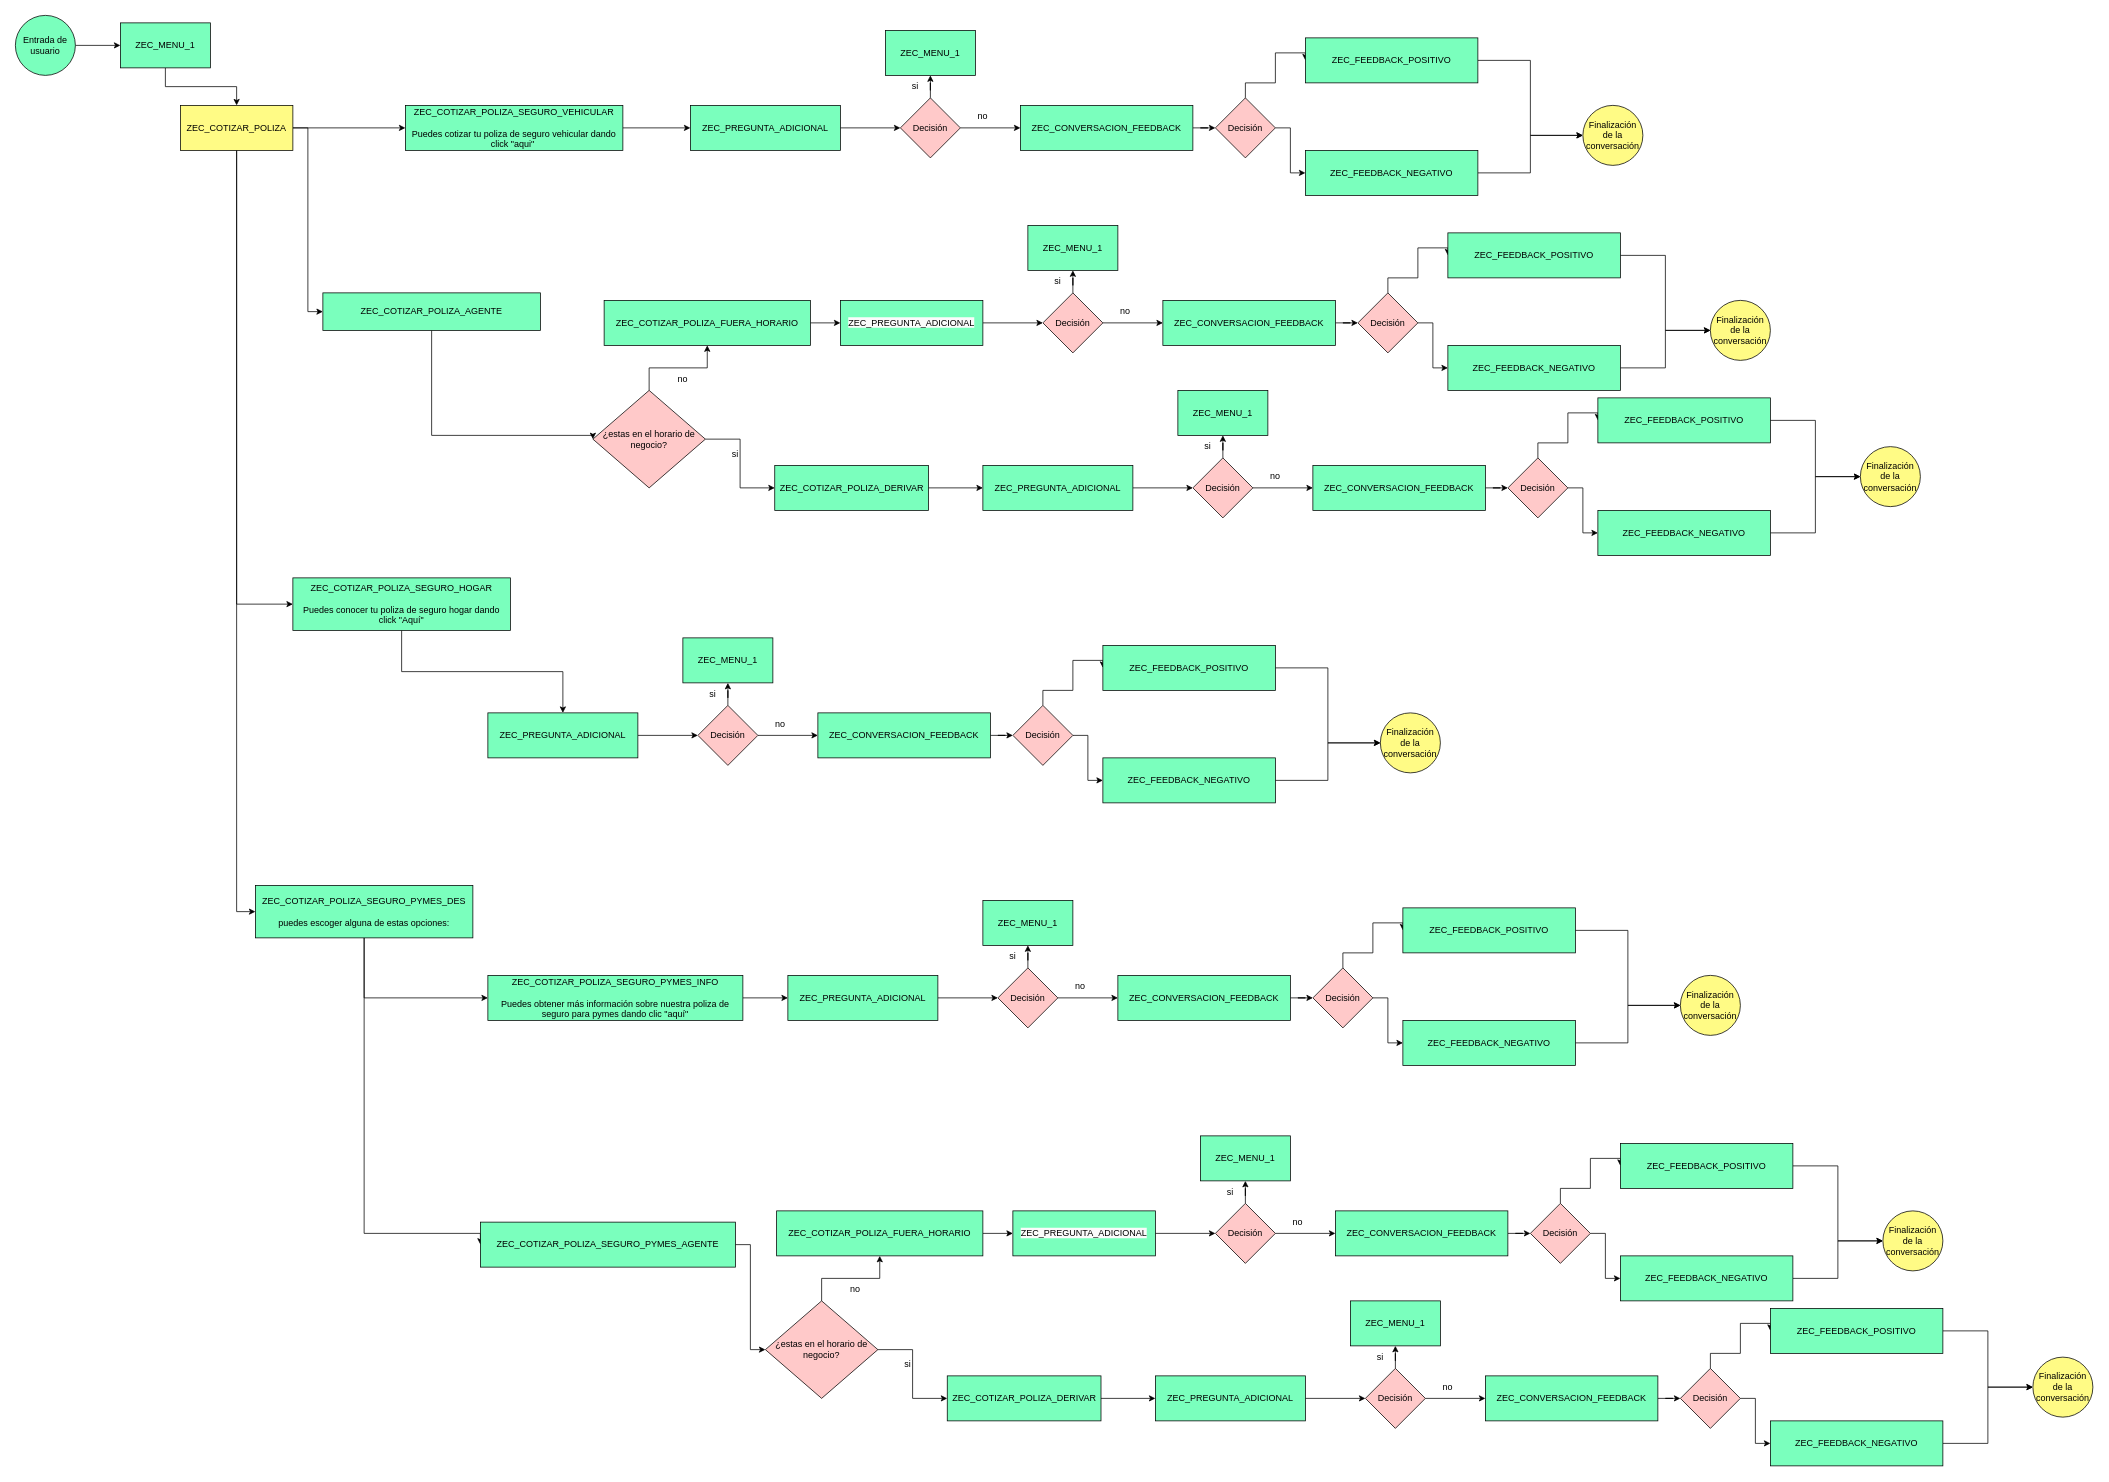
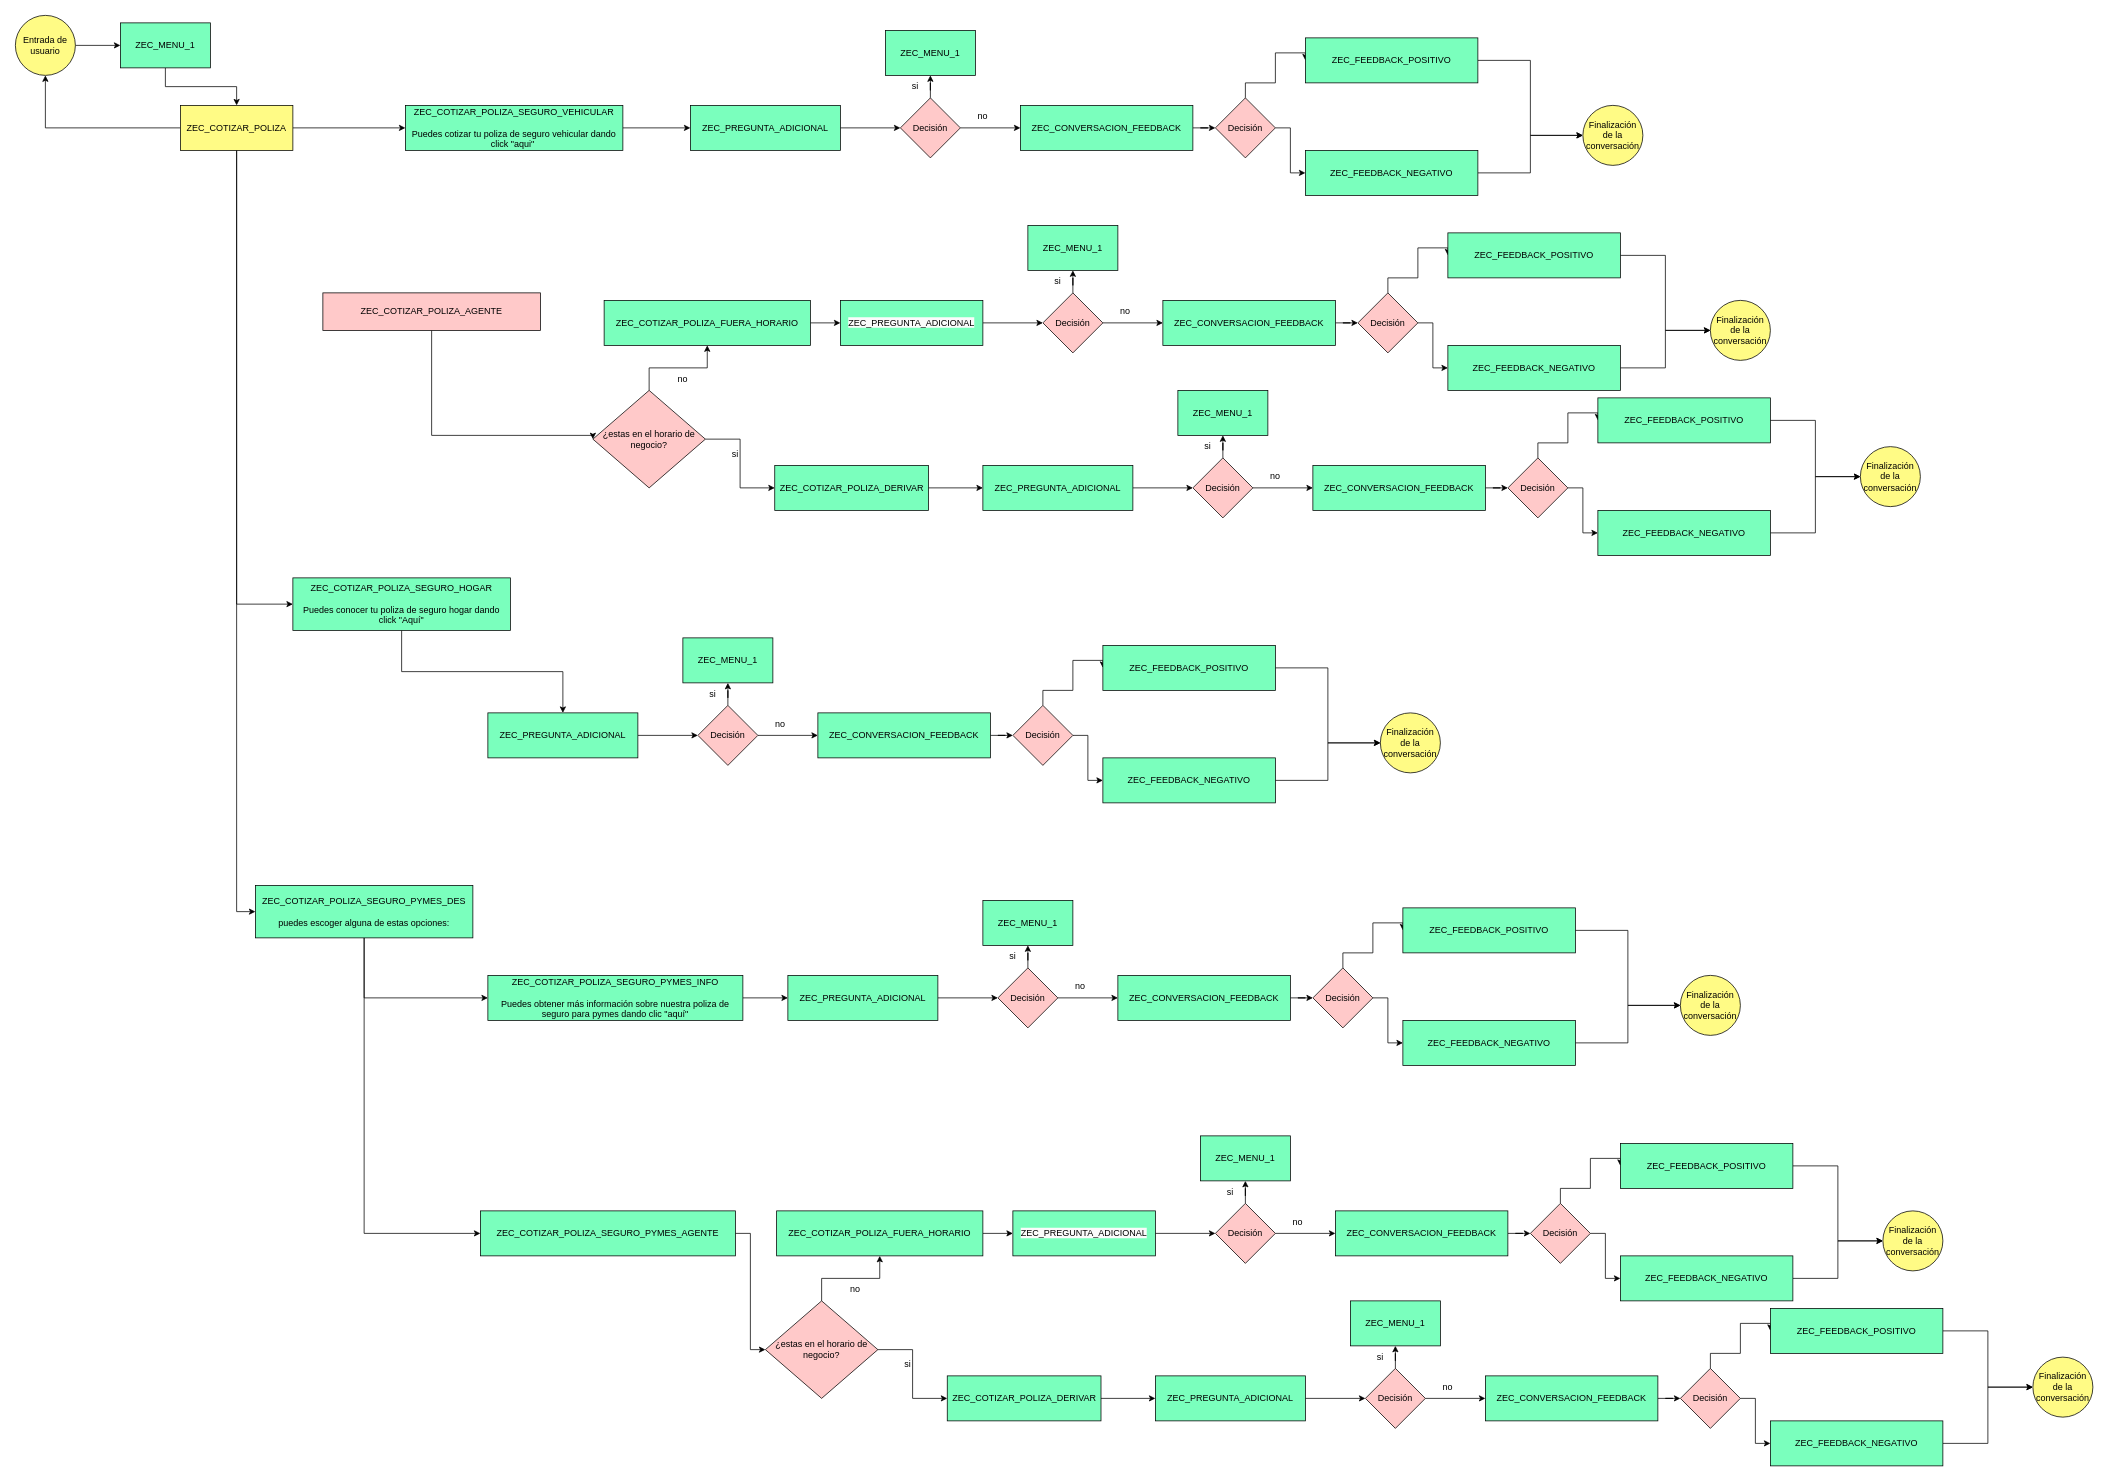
node "Entrada de usuario": fillcolor #7affbd -> #fffb85
edge "ZEC_COTIZAR_POLIZA" -> "ZEC_COTIZAR_POLIZA_AGENTE": now "ZEC_COTIZAR_POLIZA" -> "Entrada de usuario"
node "ZEC_COTIZAR_POLIZA_AGENTE": fillcolor #7affbd -> #ffc9c9
node "ZEC_COTIZAR_POLIZA_SEGURO_PYMES_AGENTE": moved (608, 1245) -> (608, 1233)
